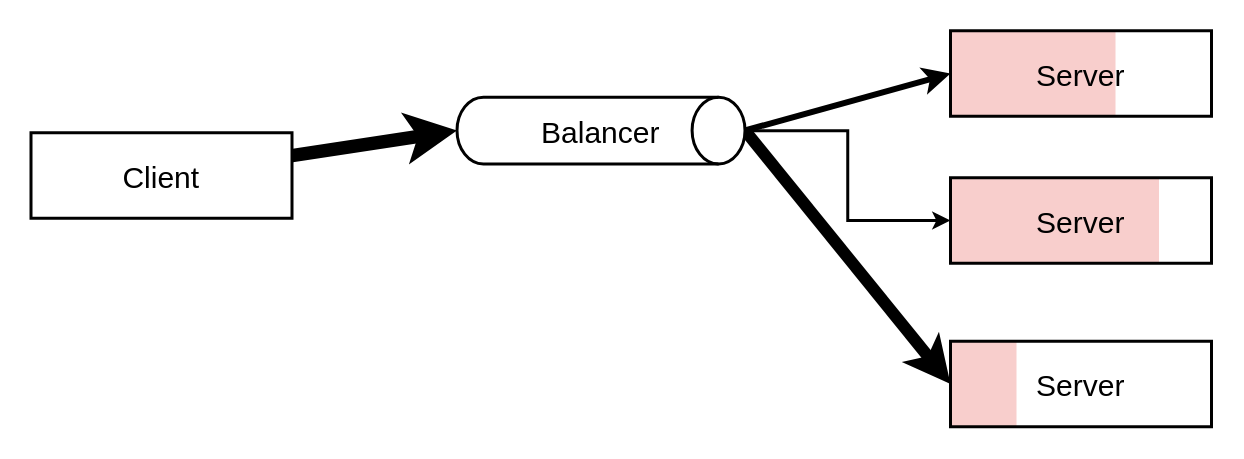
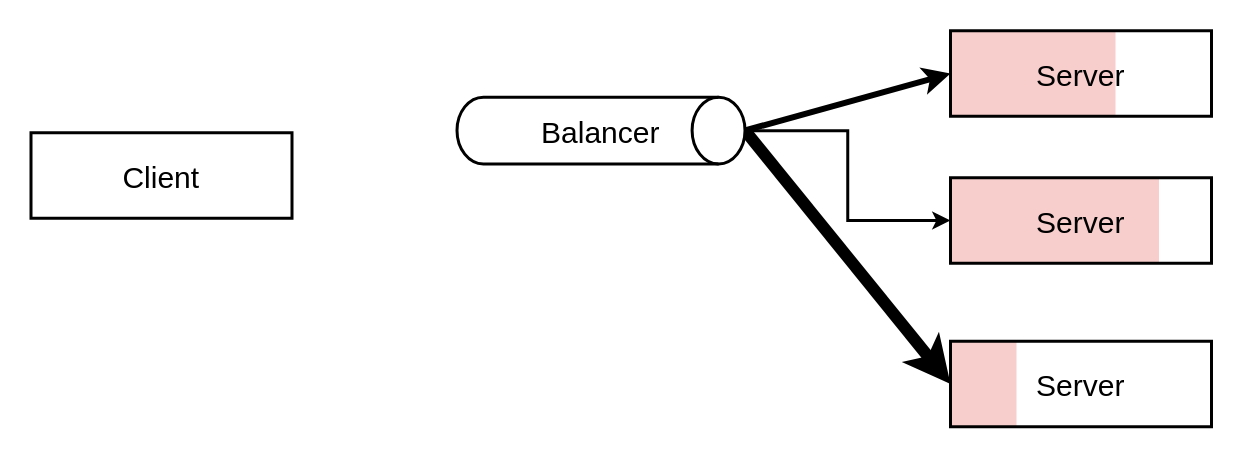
edge "Client" -> "Balancer": removed
